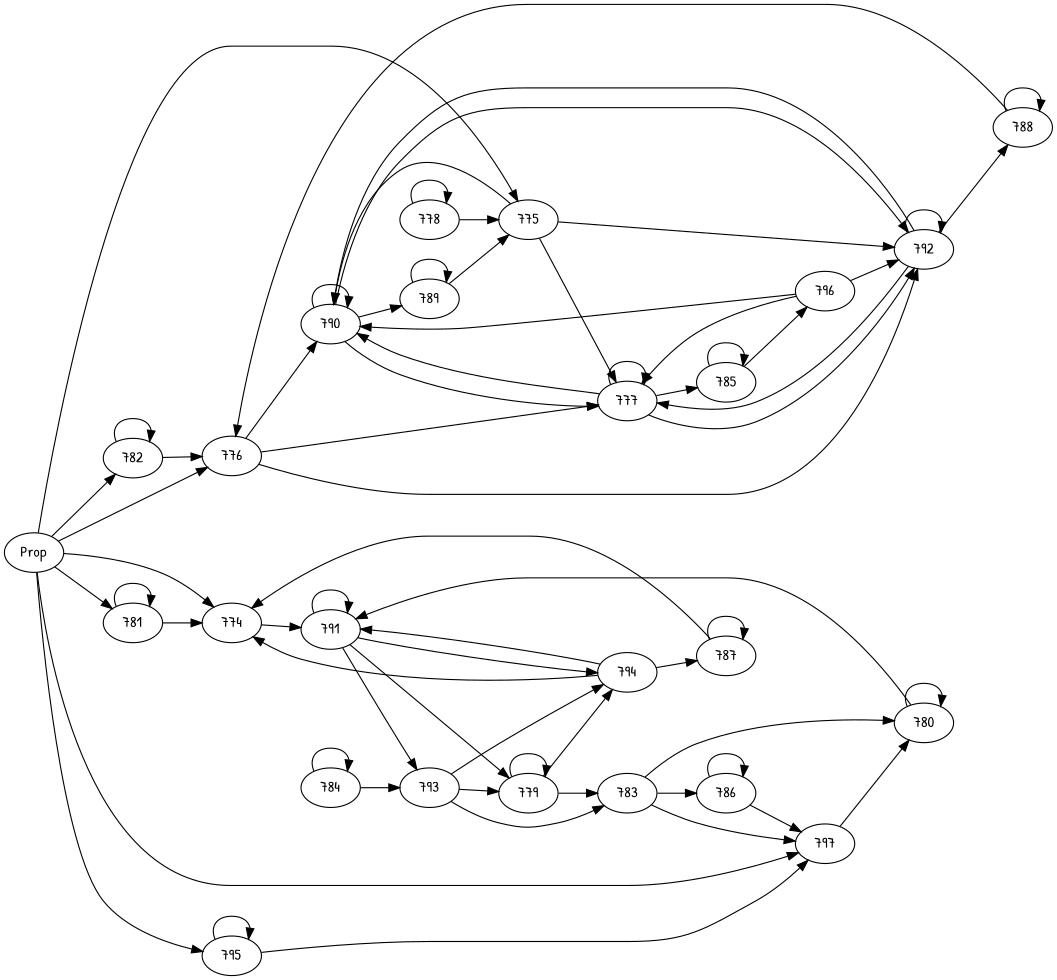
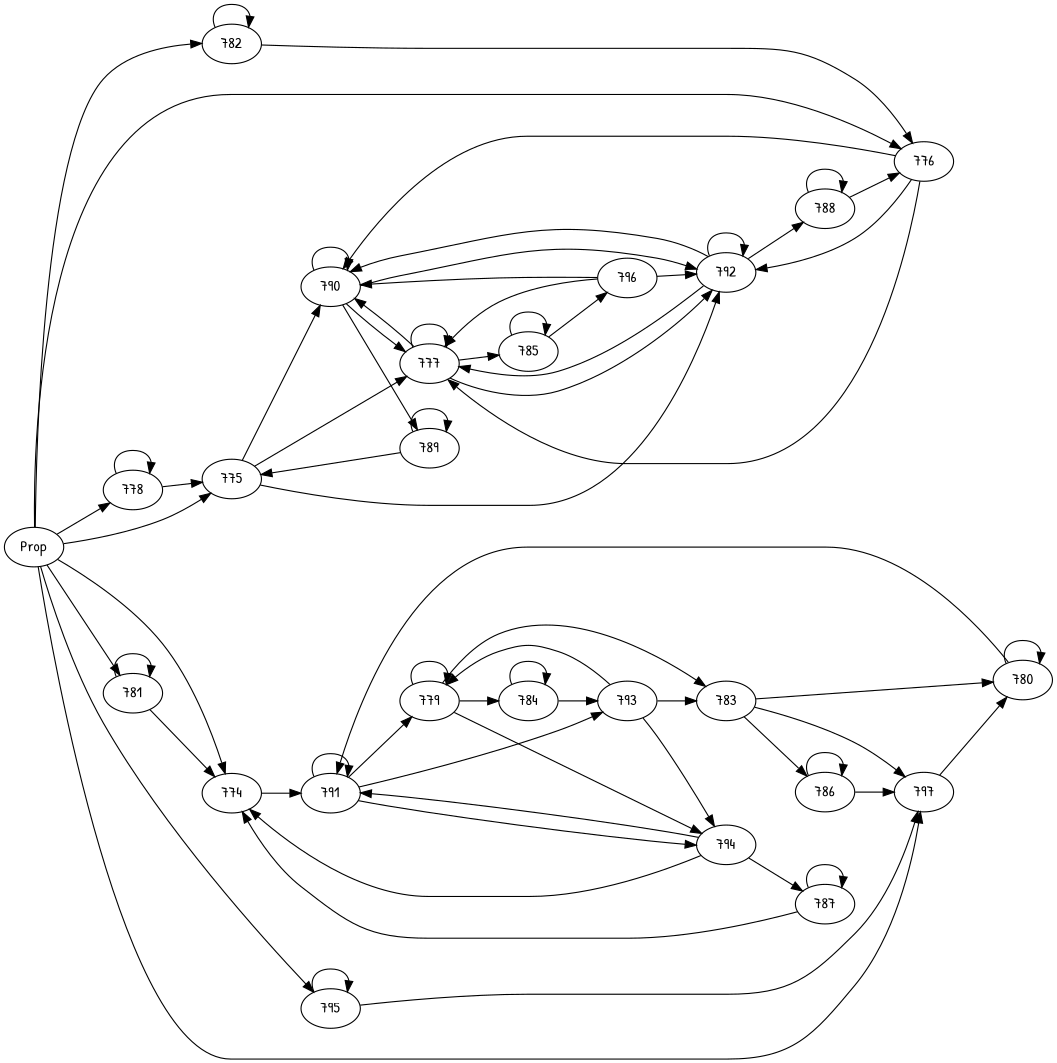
edge "Prop" -> "778": added
edge "779" -> "784": added
